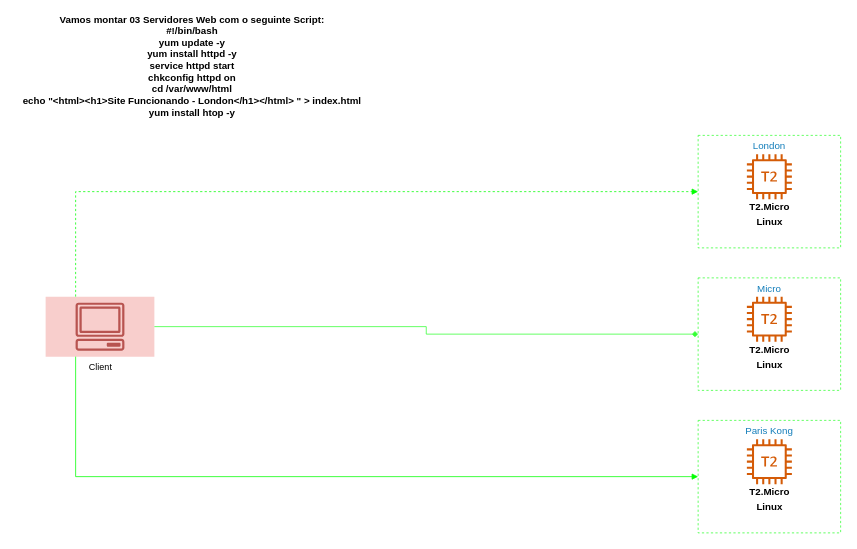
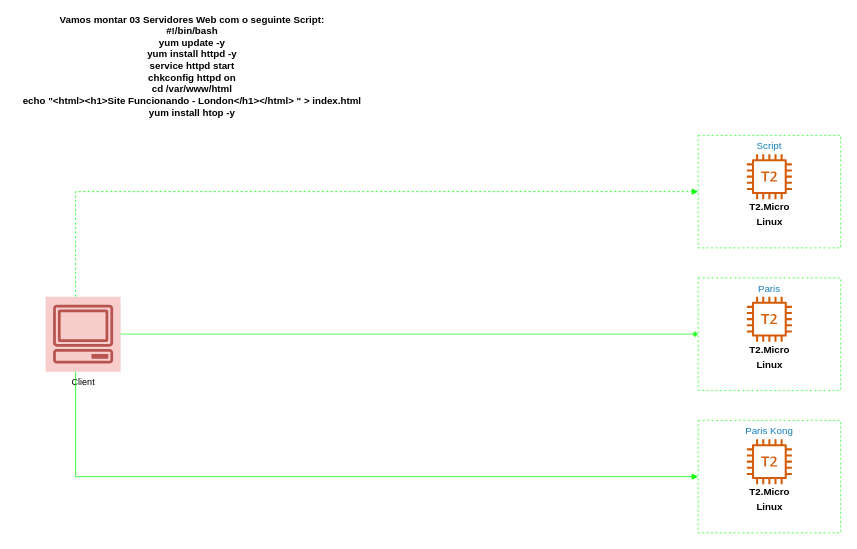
node "London": label "London" -> "Script"
node "Micro": label "Micro" -> "Paris"
node "Client": size 109x60 -> 75x75
